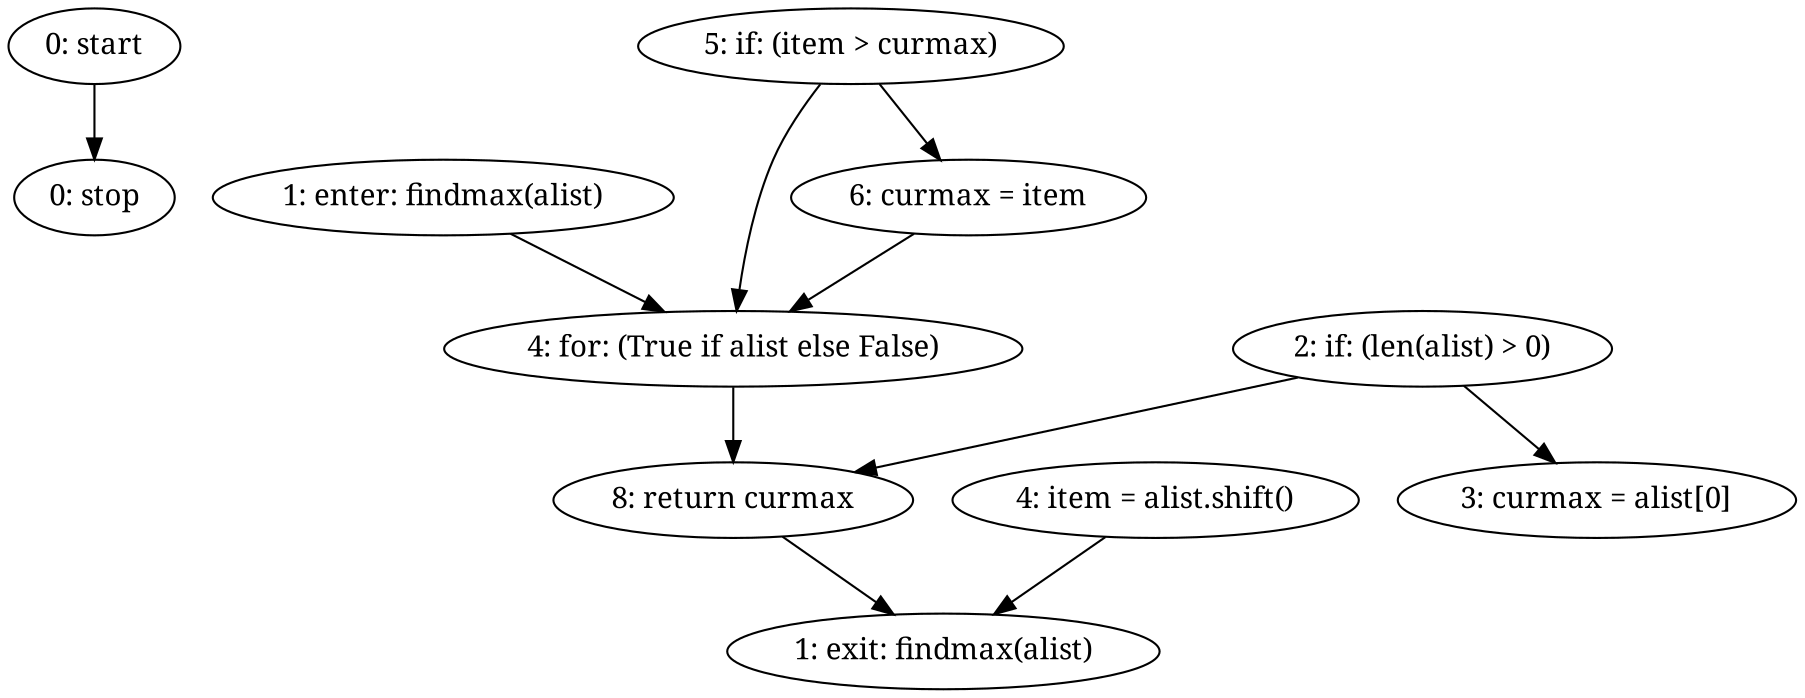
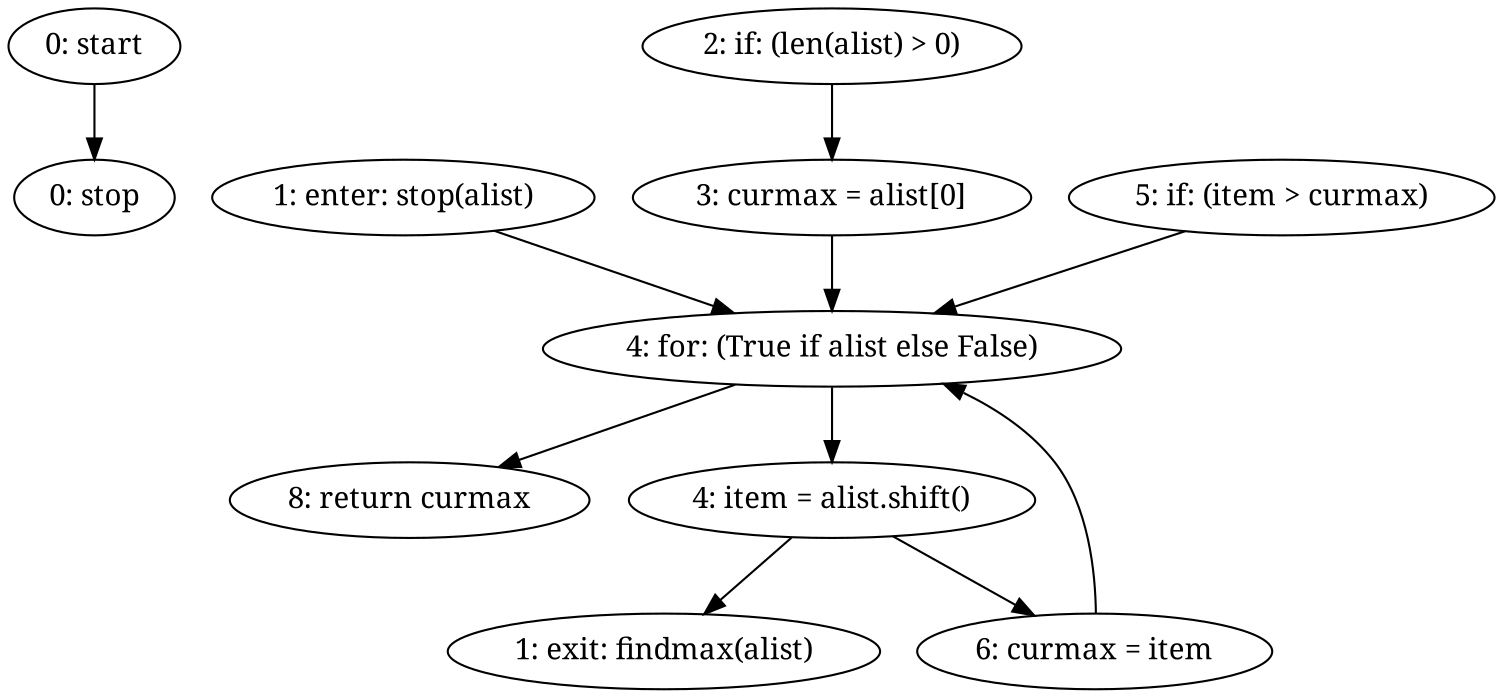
edge "5: if: (item > curmax)" -> "6: curmax = item": now "4: item = alist.shift()" -> "6: curmax = item"
node "1: enter: findmax(alist)": label "1: enter: findmax(alist)" -> "1: enter: stop(alist)"
edge "3: curmax = alist[0]" -> "4: for: (True if alist else False)": added
edge "4: for: (True if alist else False)" -> "4: item = alist.shift()": added
edge "2: if: (len(alist) > 0)" -> "8: return curmax": removed
edge "8: return curmax" -> "1: exit: findmax(alist)": removed
